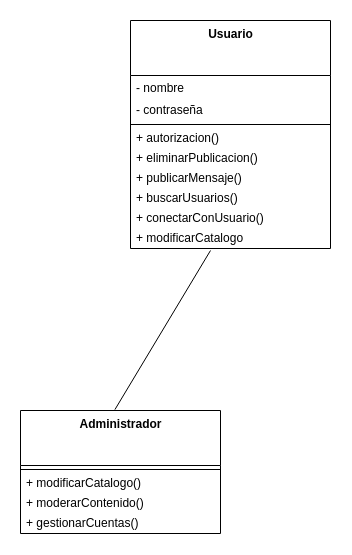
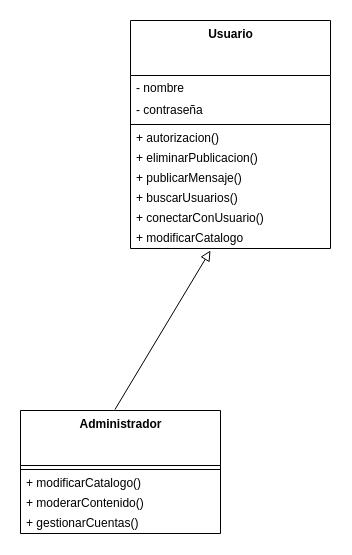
edge "+ modificarCatalogo" -- "Administrador": arrowhead none -> block
